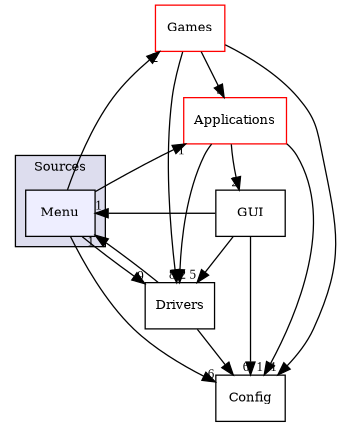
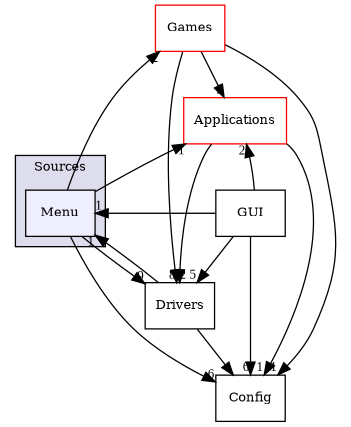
edge "Applications" -> "GUI": reversed
